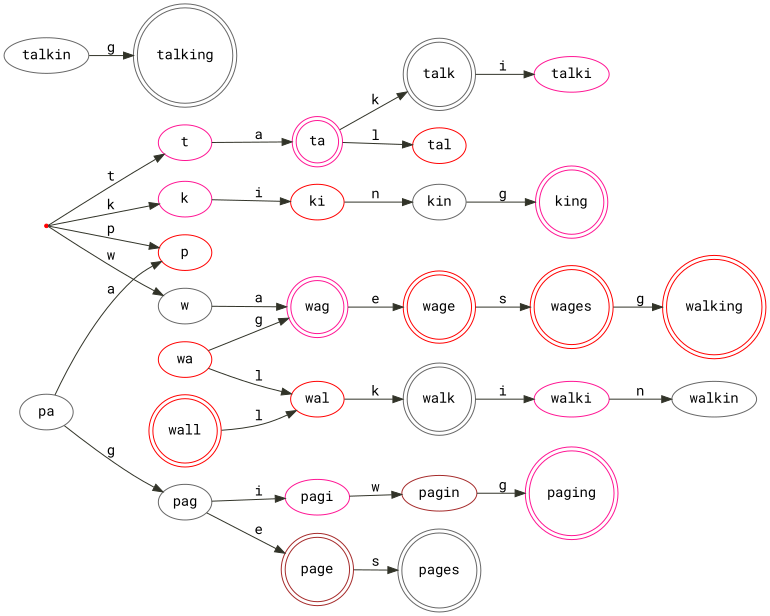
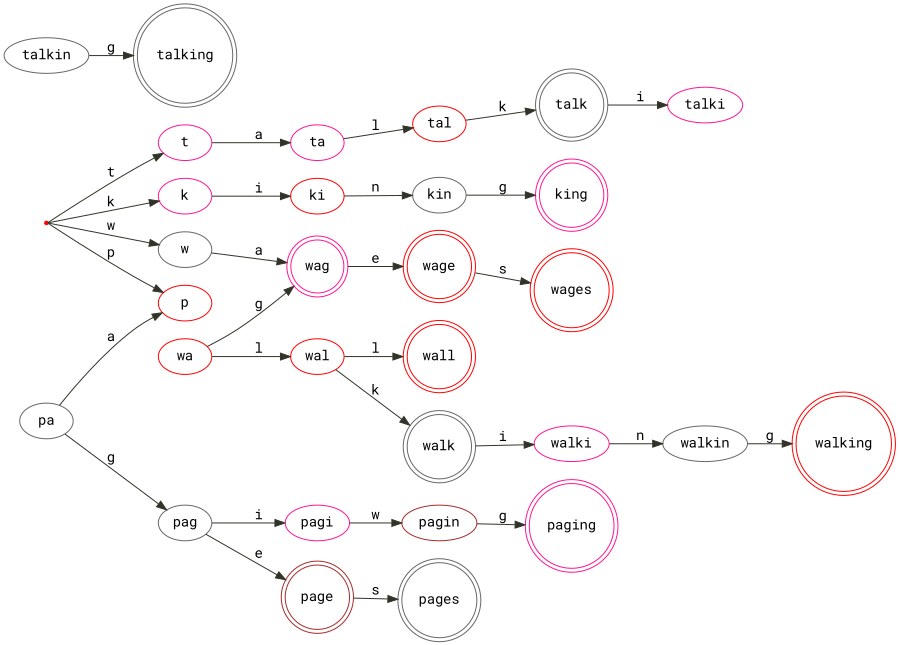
edge "ta" -> "talk": now "tal" -> "talk"
node "ta": shape doublecircle -> ellipse
edge "wages" -> "walking": now "walkin" -> "walking"
edge "wall" -> "wal": reversed
